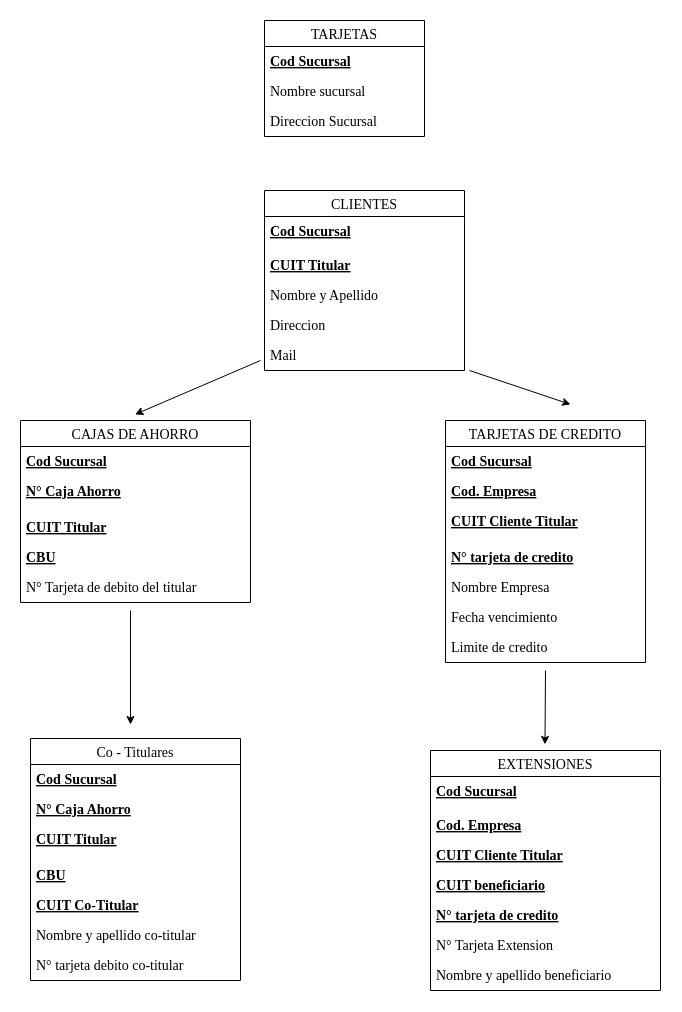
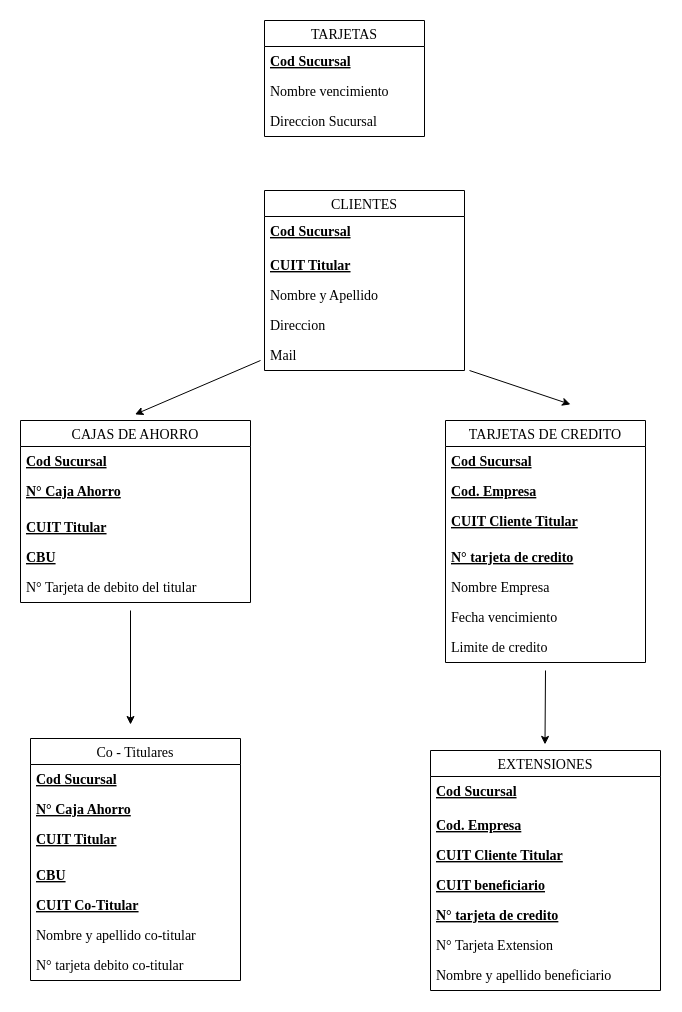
node "Nombre sucursal": label "Nombre sucursal" -> "Nombre vencimiento"
